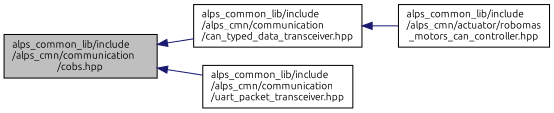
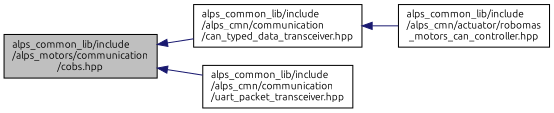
node "alps_common_lib/include /alps_cmn/communication /cobs.hpp": label "alps_common_lib/include /alps_cmn/communication /cobs.hpp" -> "alps_common_lib/include /alps_motors/communication /cobs.hpp"
